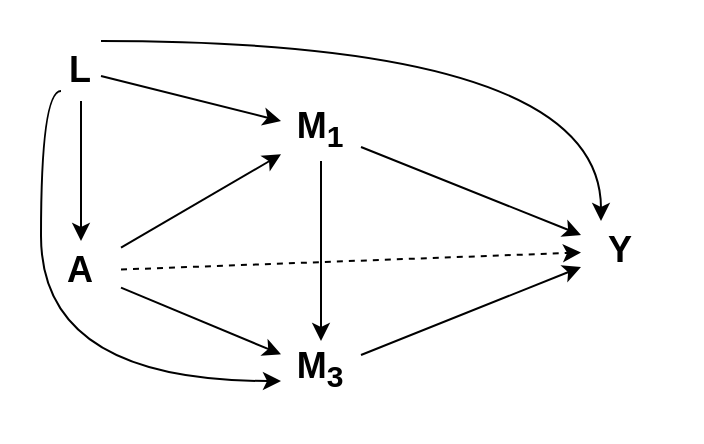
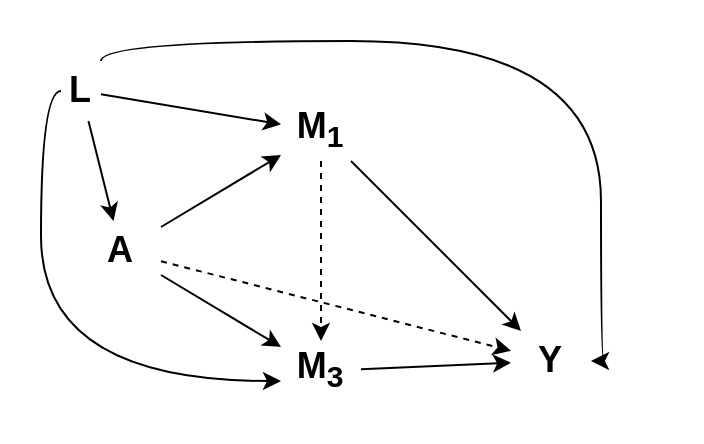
node "L": moved (81, 71) -> (81, 91)
edge "M1" -> "M3": style solid -> dashed
node "Y": moved (621, 251) -> (551, 361)
node "A": moved (81, 271) -> (121, 251)
